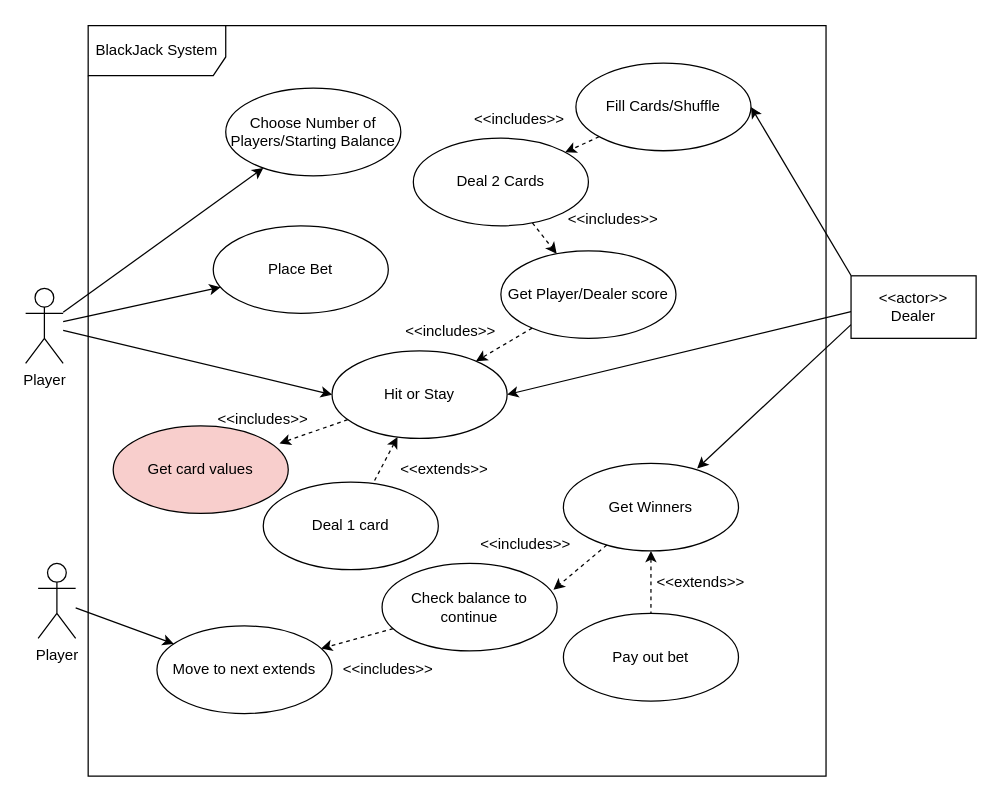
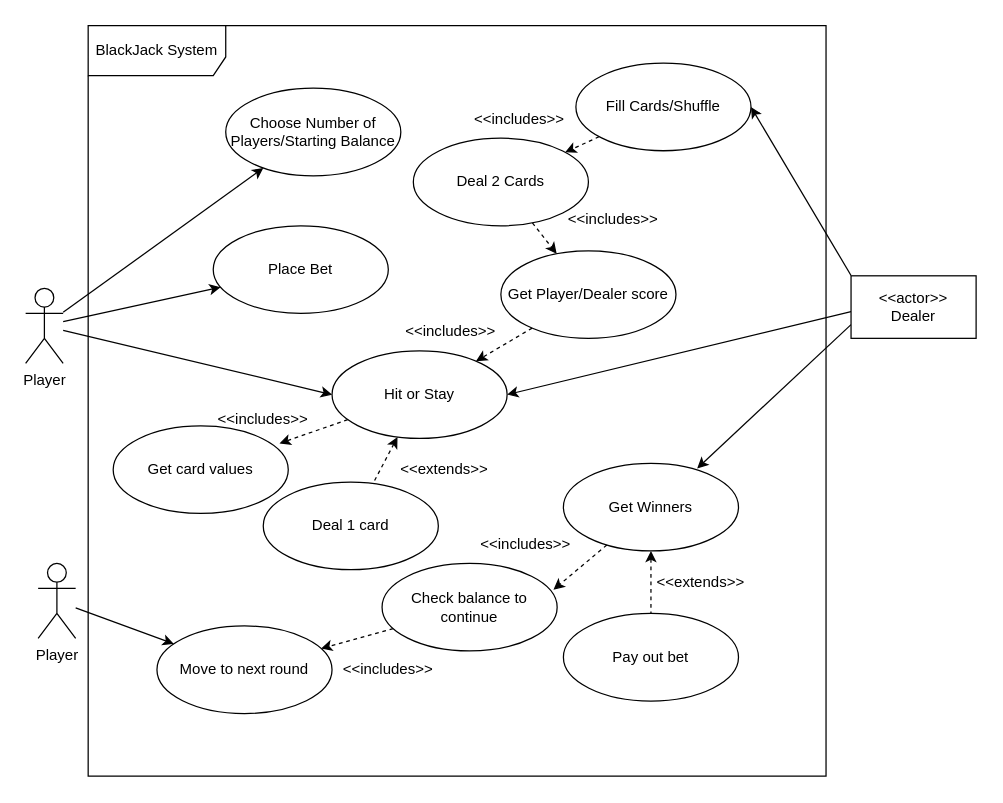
node "Get card values": fillcolor #f8cecc -> #ffffff
node "Move to next extends": label "Move to next extends" -> "Move to next round"
